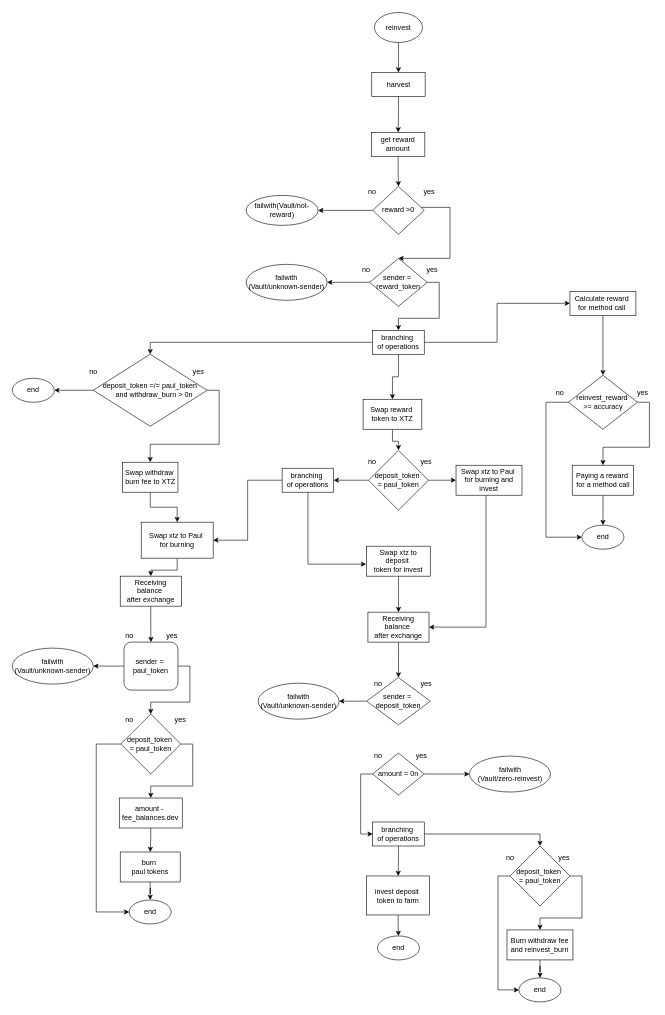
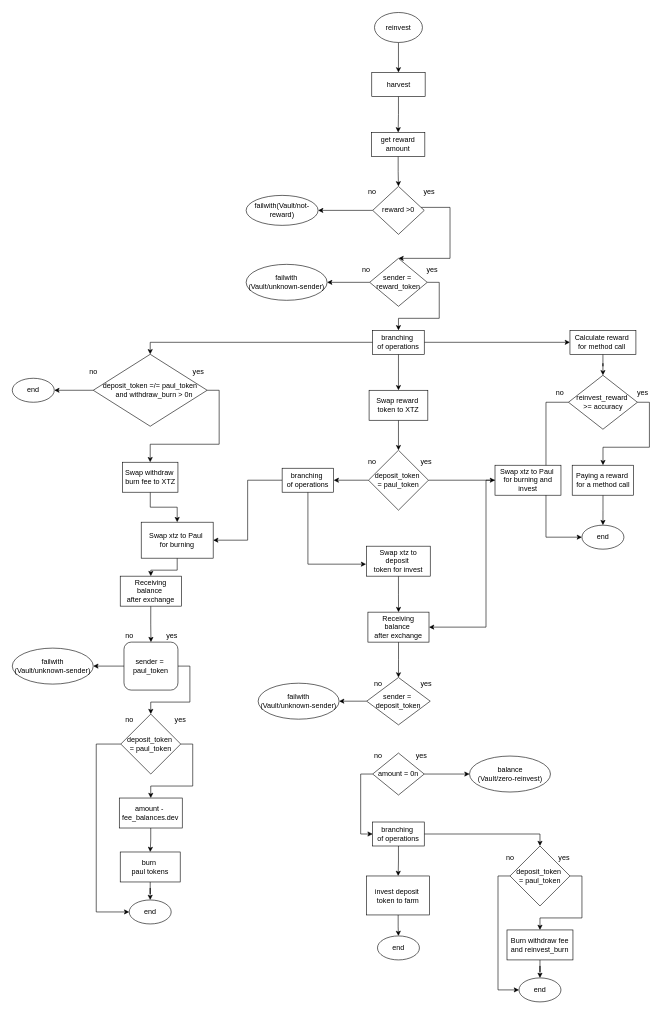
node "Calculate reward for method call": moved (603, 303) -> (603, 342)
node "Swap reward token to XTZ": moved (393, 414) -> (399, 405)
node "Swap xtz to Paul for burning and invest": moved (489, 480) -> (528, 480)
node "failwith (Vault/zero-reinvest)": label "failwith (Vault/zero-reinvest)" -> "balance (Vault/zero-reinvest)"
